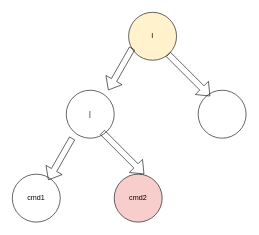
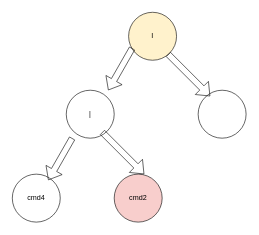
node "cmd1": label "cmd1" -> "cmd4"
